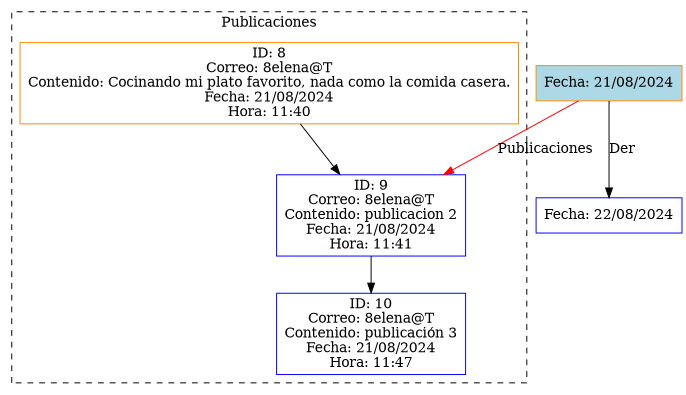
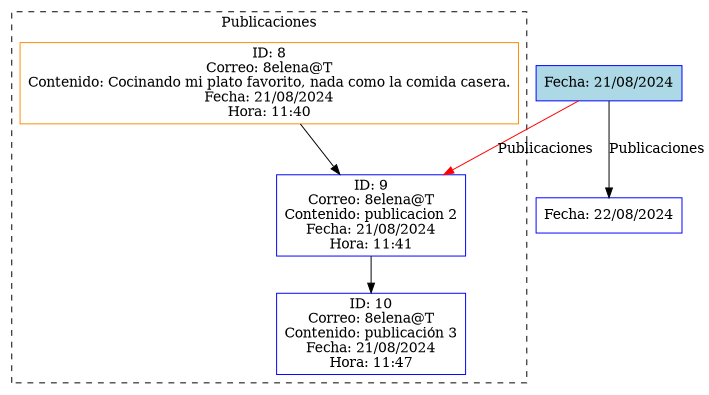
node "Fecha: 21/08/2024": color darkorange -> blue
edge "Fecha: 21/08/2024" -> "Fecha: 22/08/2024": label "Der" -> "Publicaciones"
